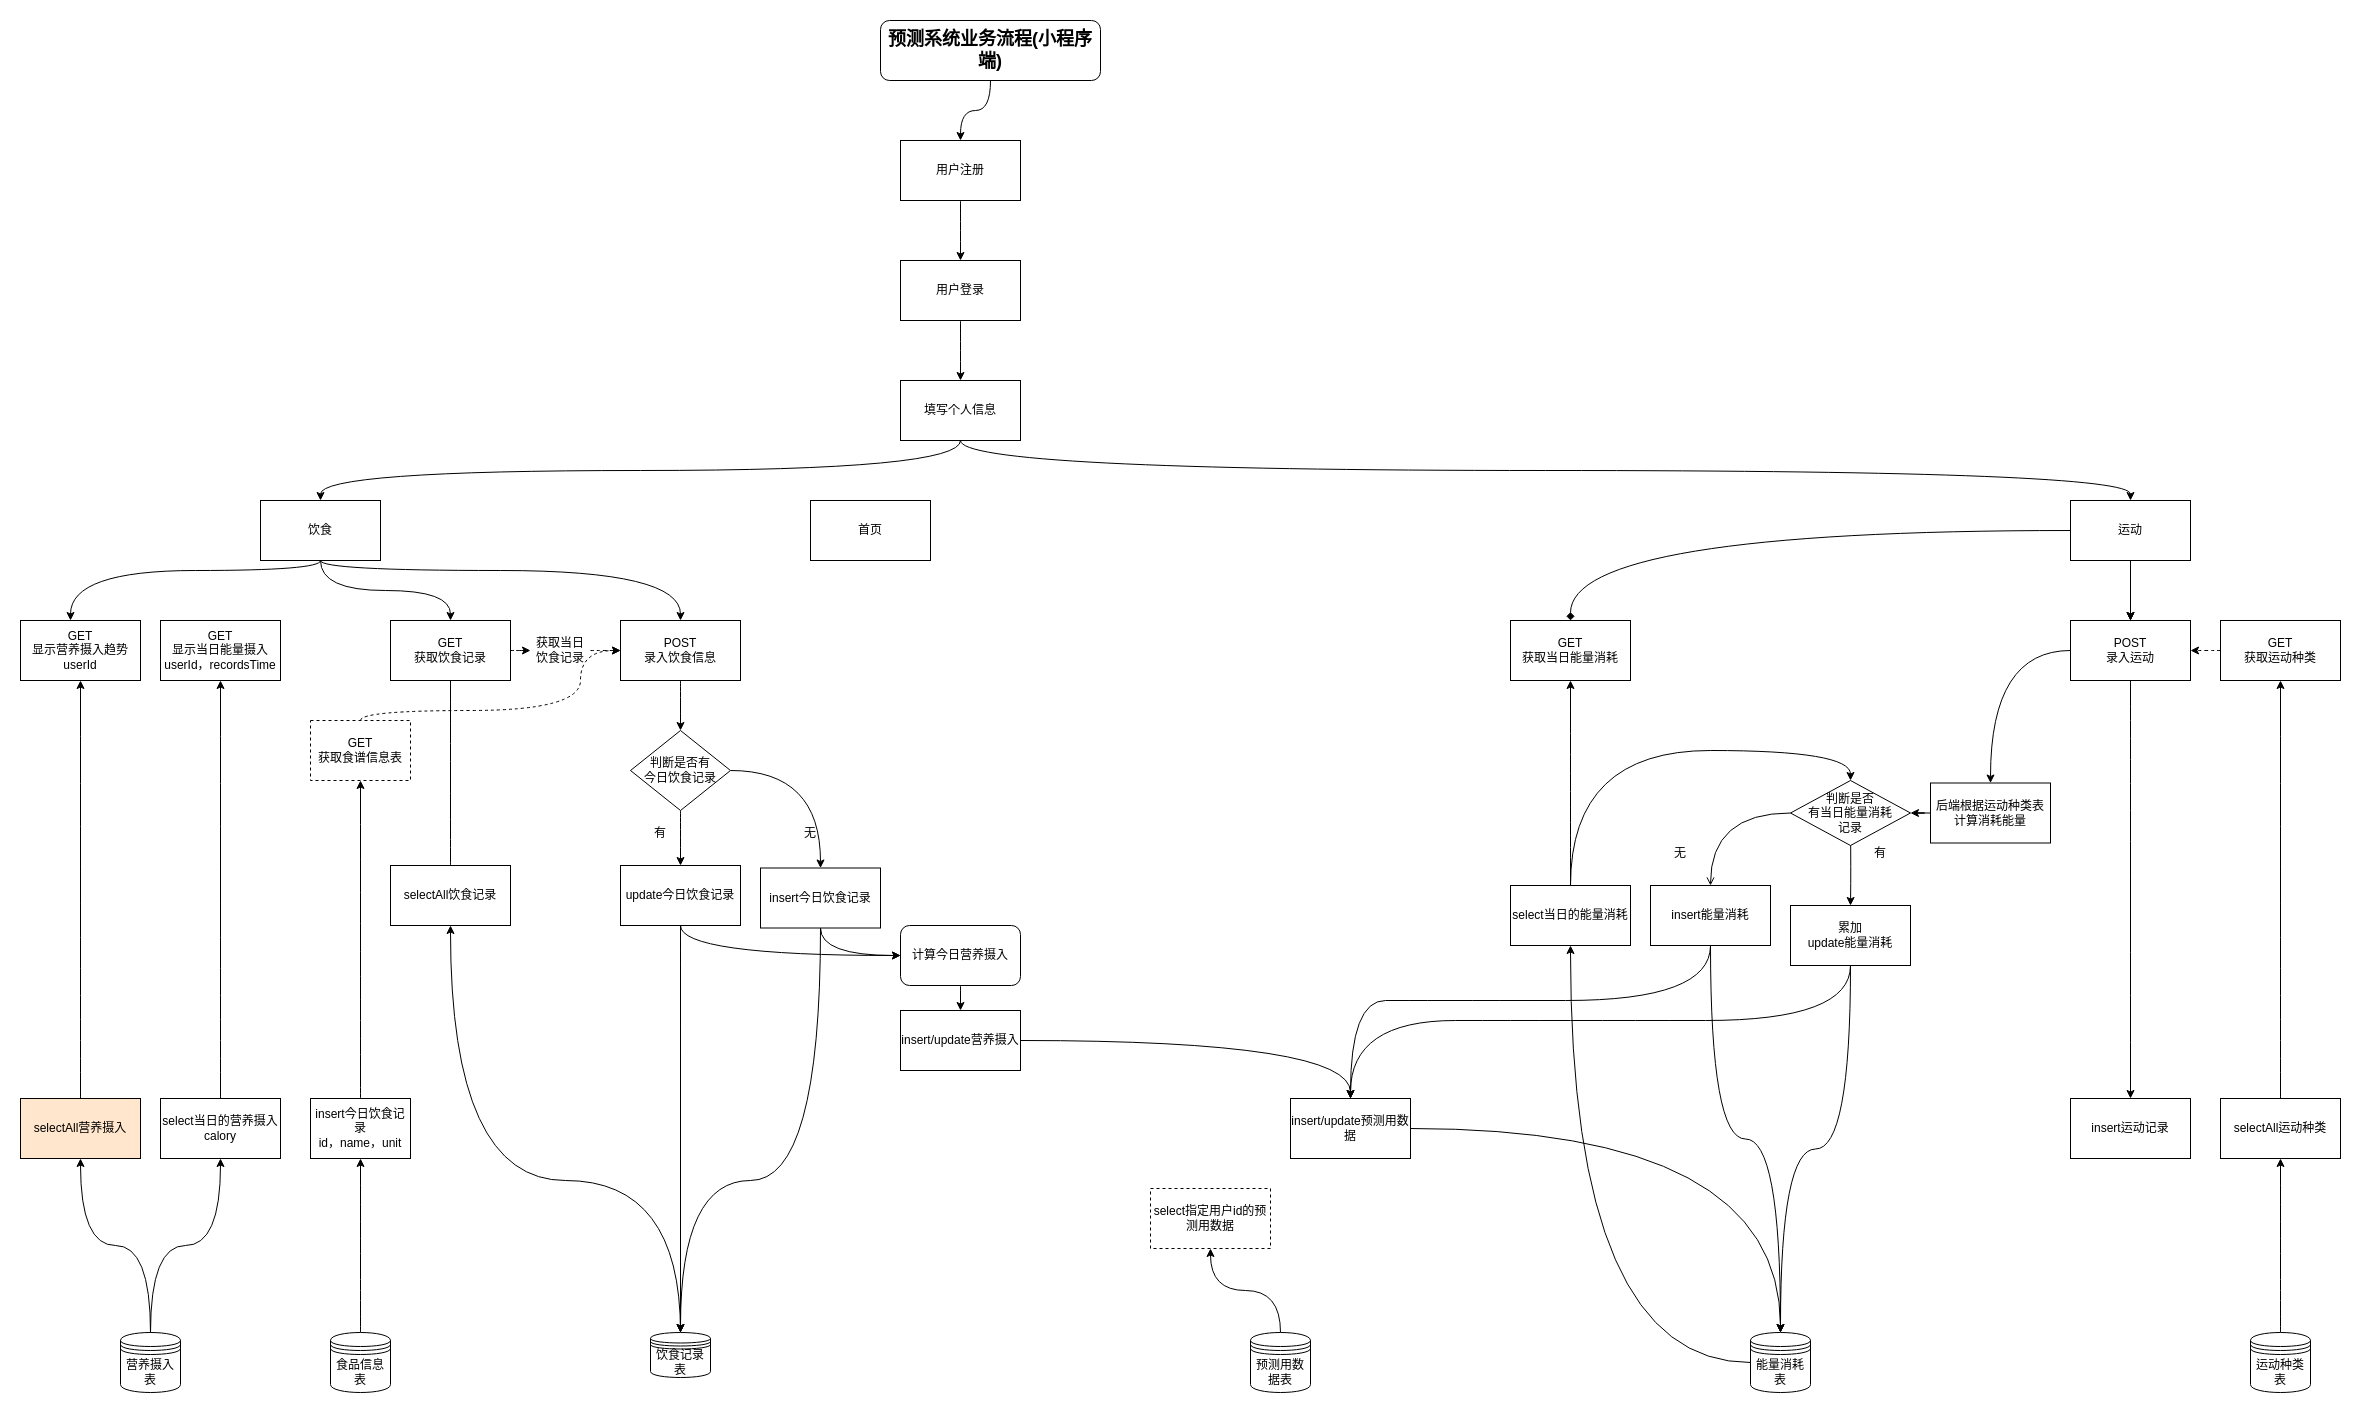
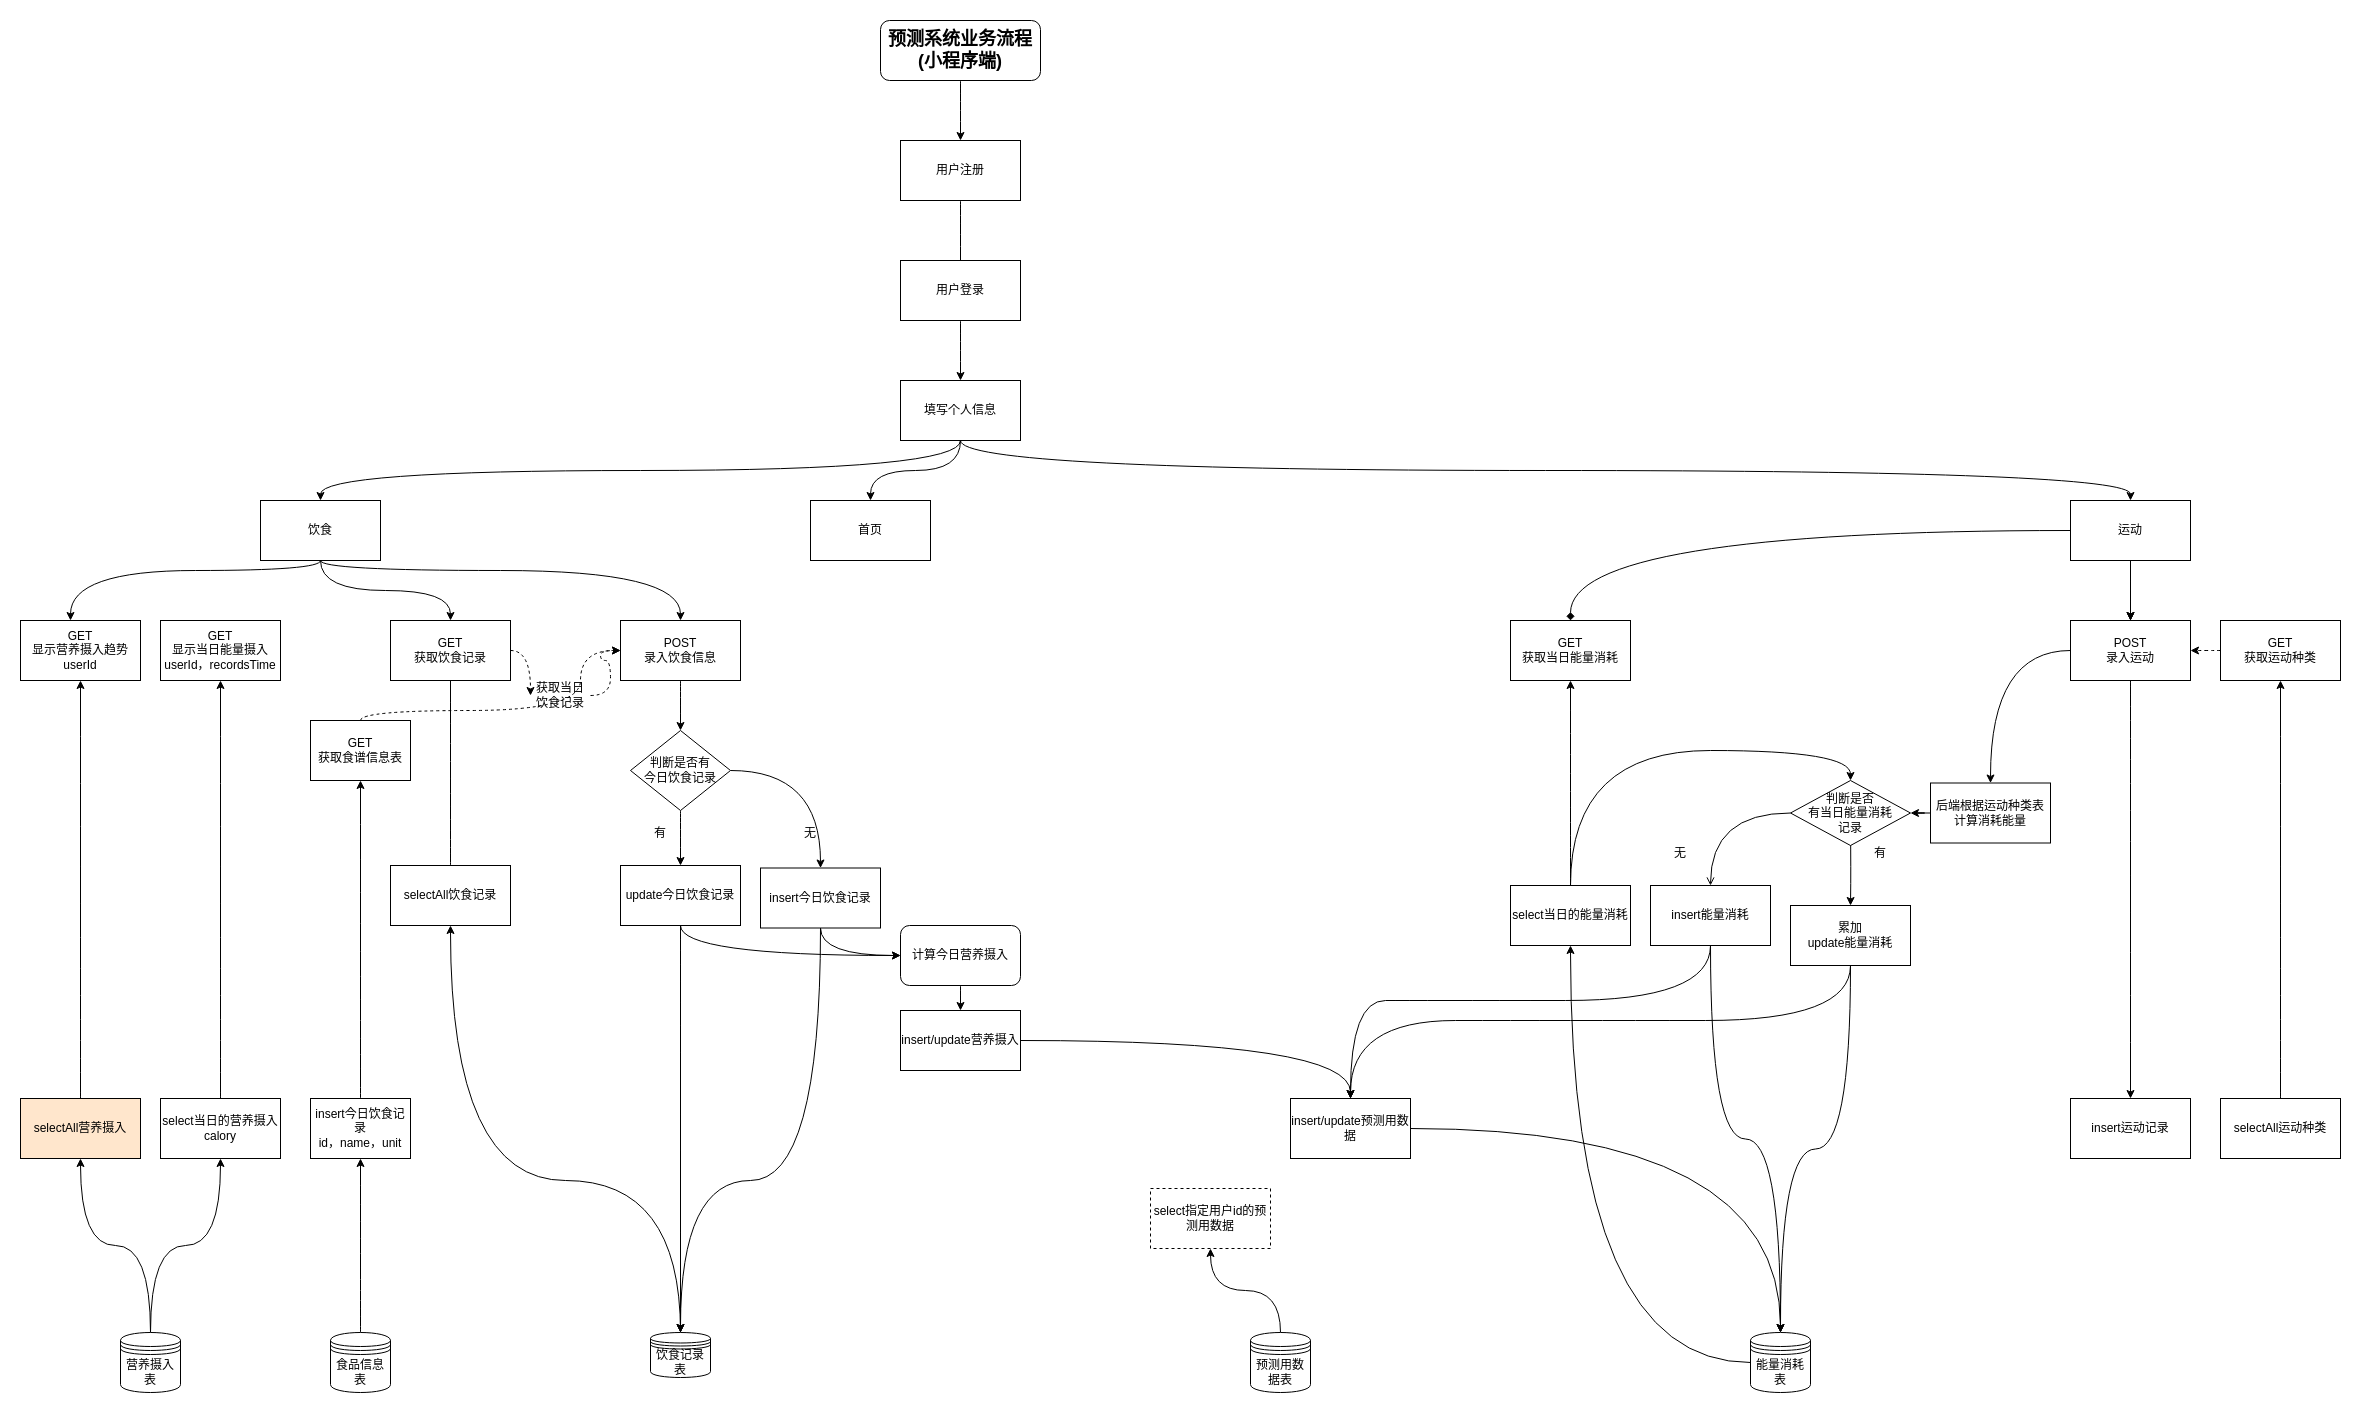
node "预测系统业务流程(小程序端)": size 220x60 -> 160x60
edge "用户注册" -> "用户登录": arrowhead classic -> none
edge "填写个人信息" -> "首页": added
node "获取当日饮食记录": moved (561, 651) -> (561, 696)
node "GET 获取食谱信息表": style dashed -> solid
edge "运动种类表" -> "selectAll运动种类": removed
node "运动种类表": removed
